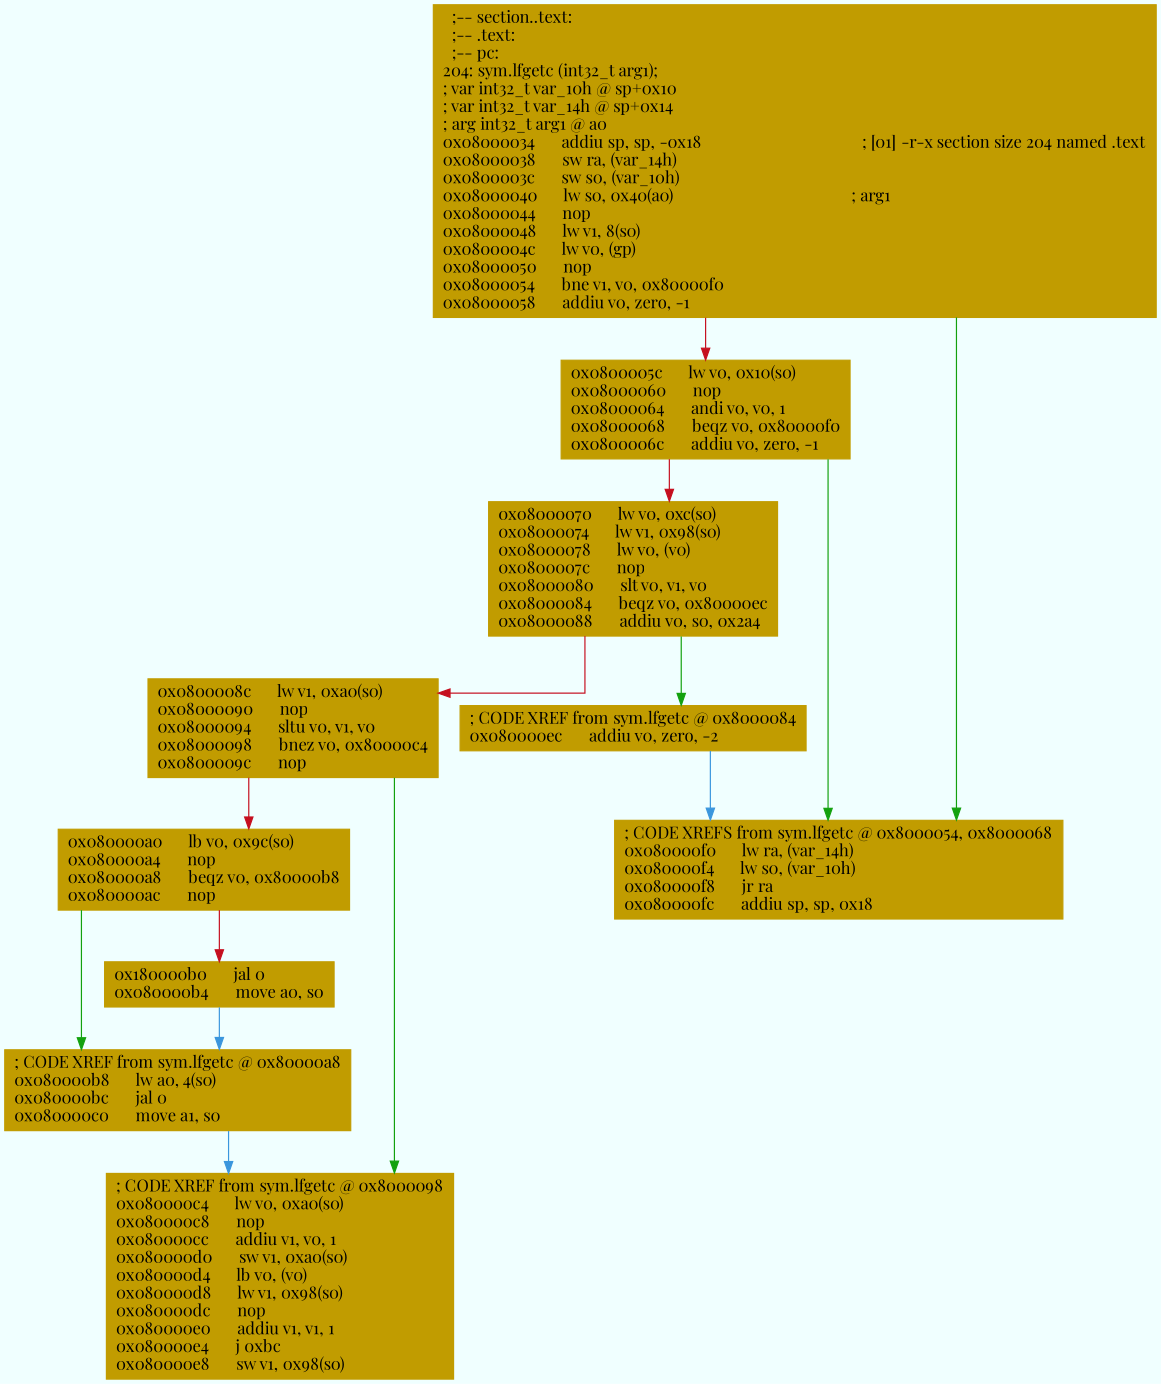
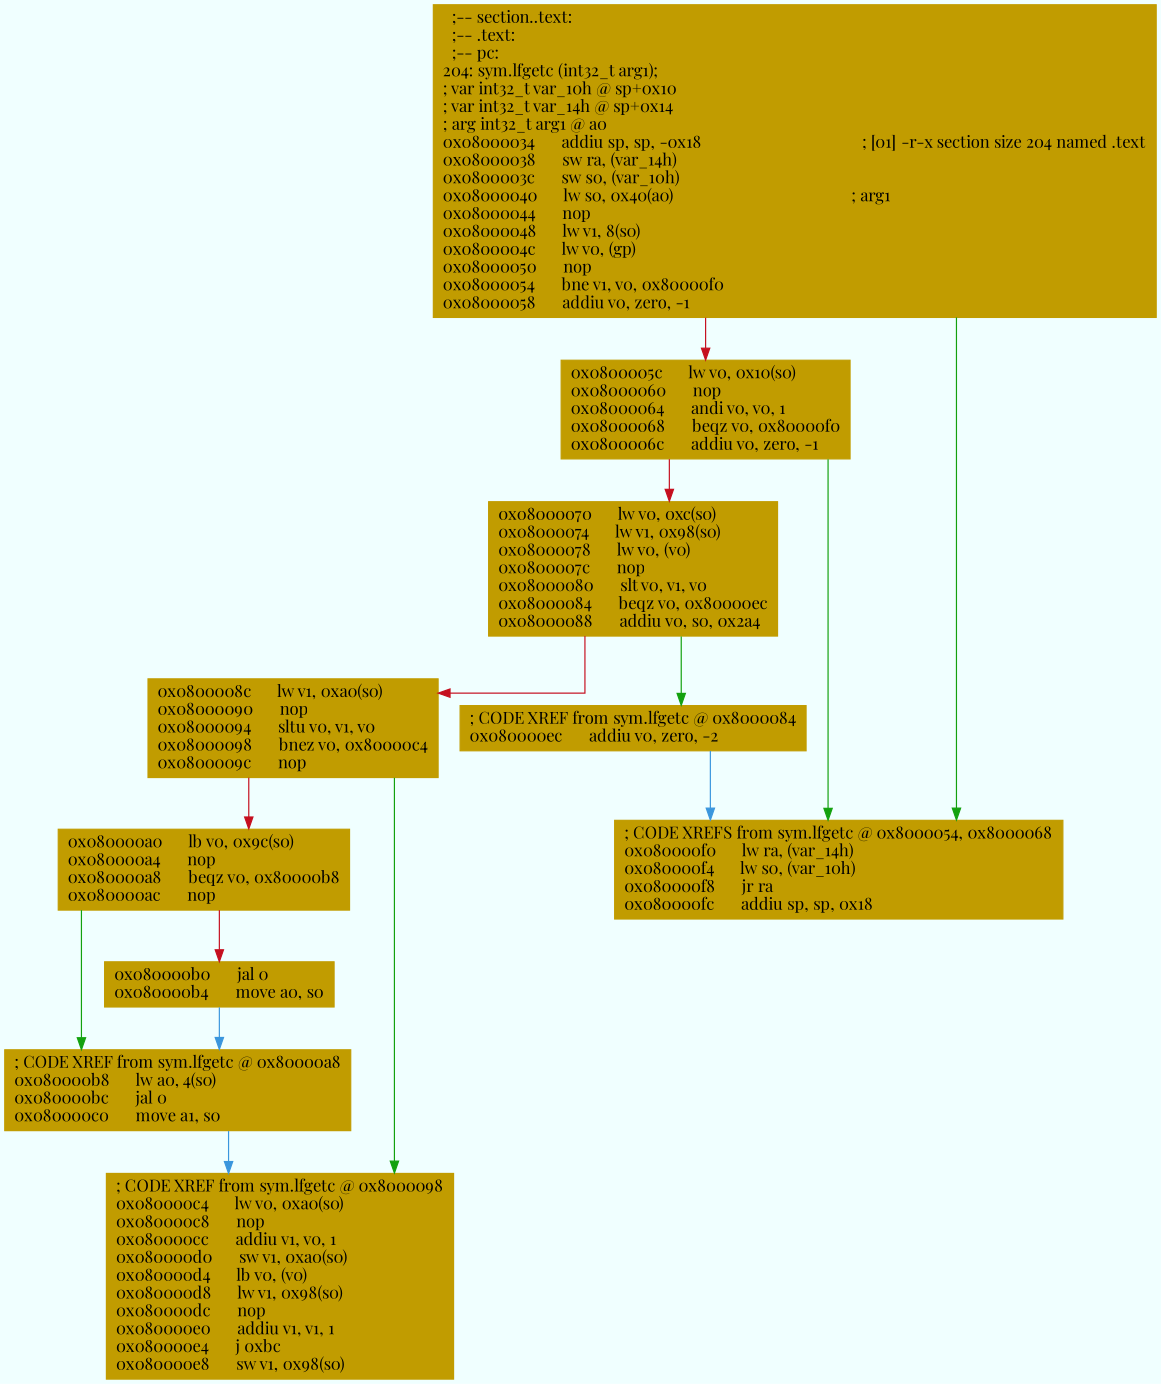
node "0x180000b0      jal 0 0x080000b4      move a0, s0": label "0x180000b0      jal 0 0x080000b4      move a0, s0" -> "0x080000b0      jal 0 0x080000b4      move a0, s0"
